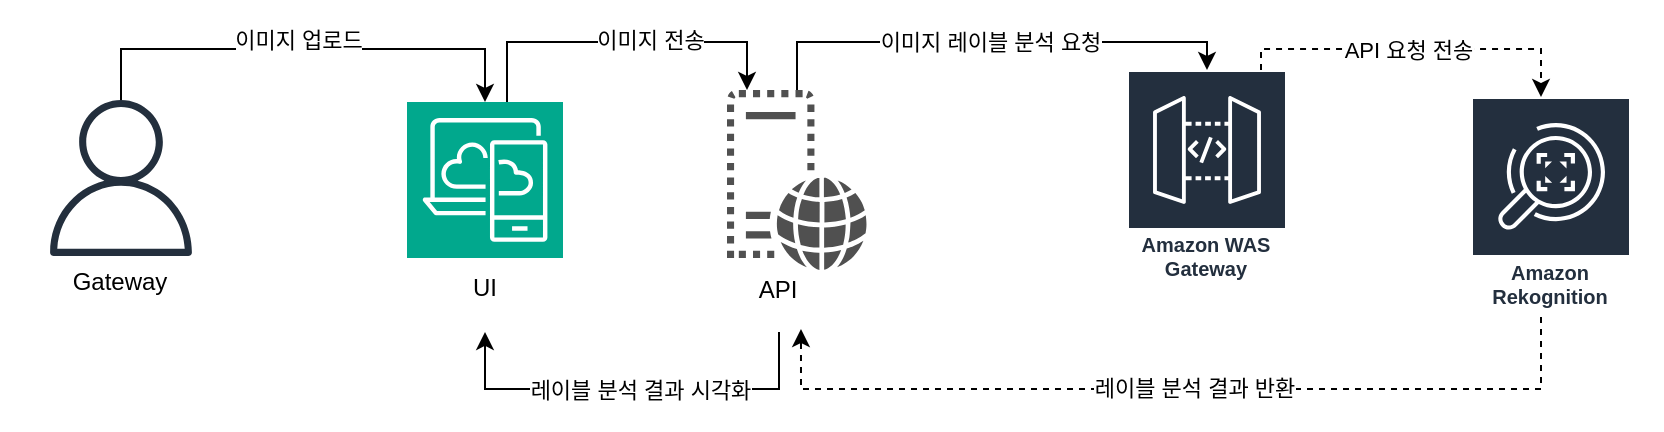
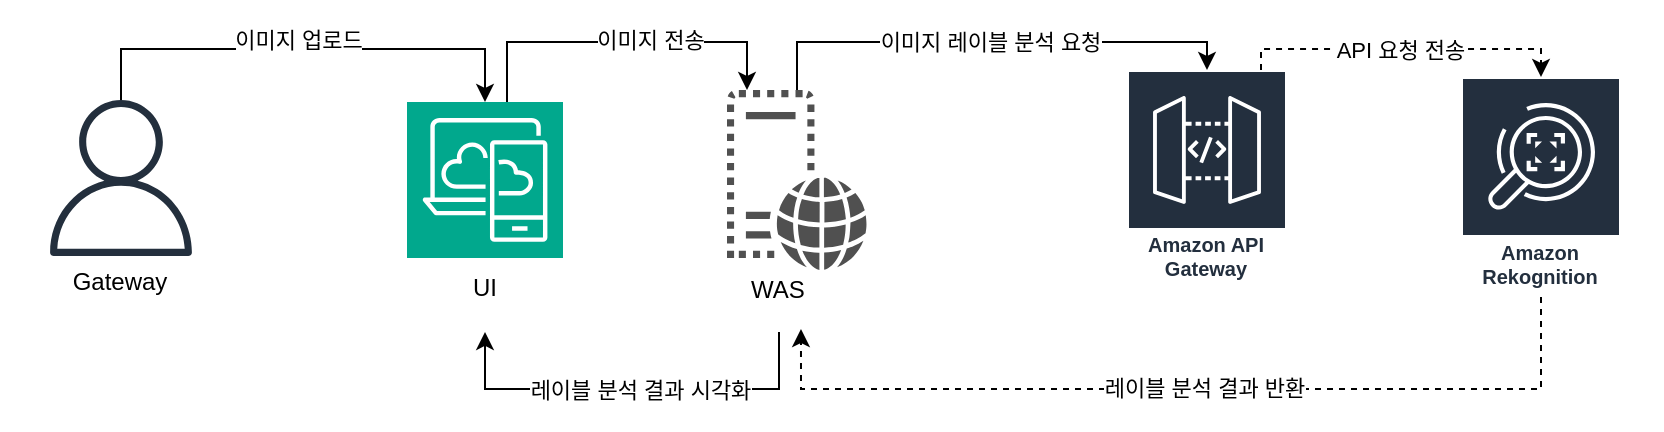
node "Amazon Rekognition": moved (1551, 207) -> (1541, 187)
node "Amazon WAS Gateway": label "Amazon WAS Gateway" -> "Amazon API Gateway"
node "API": label "API" -> "WAS"
